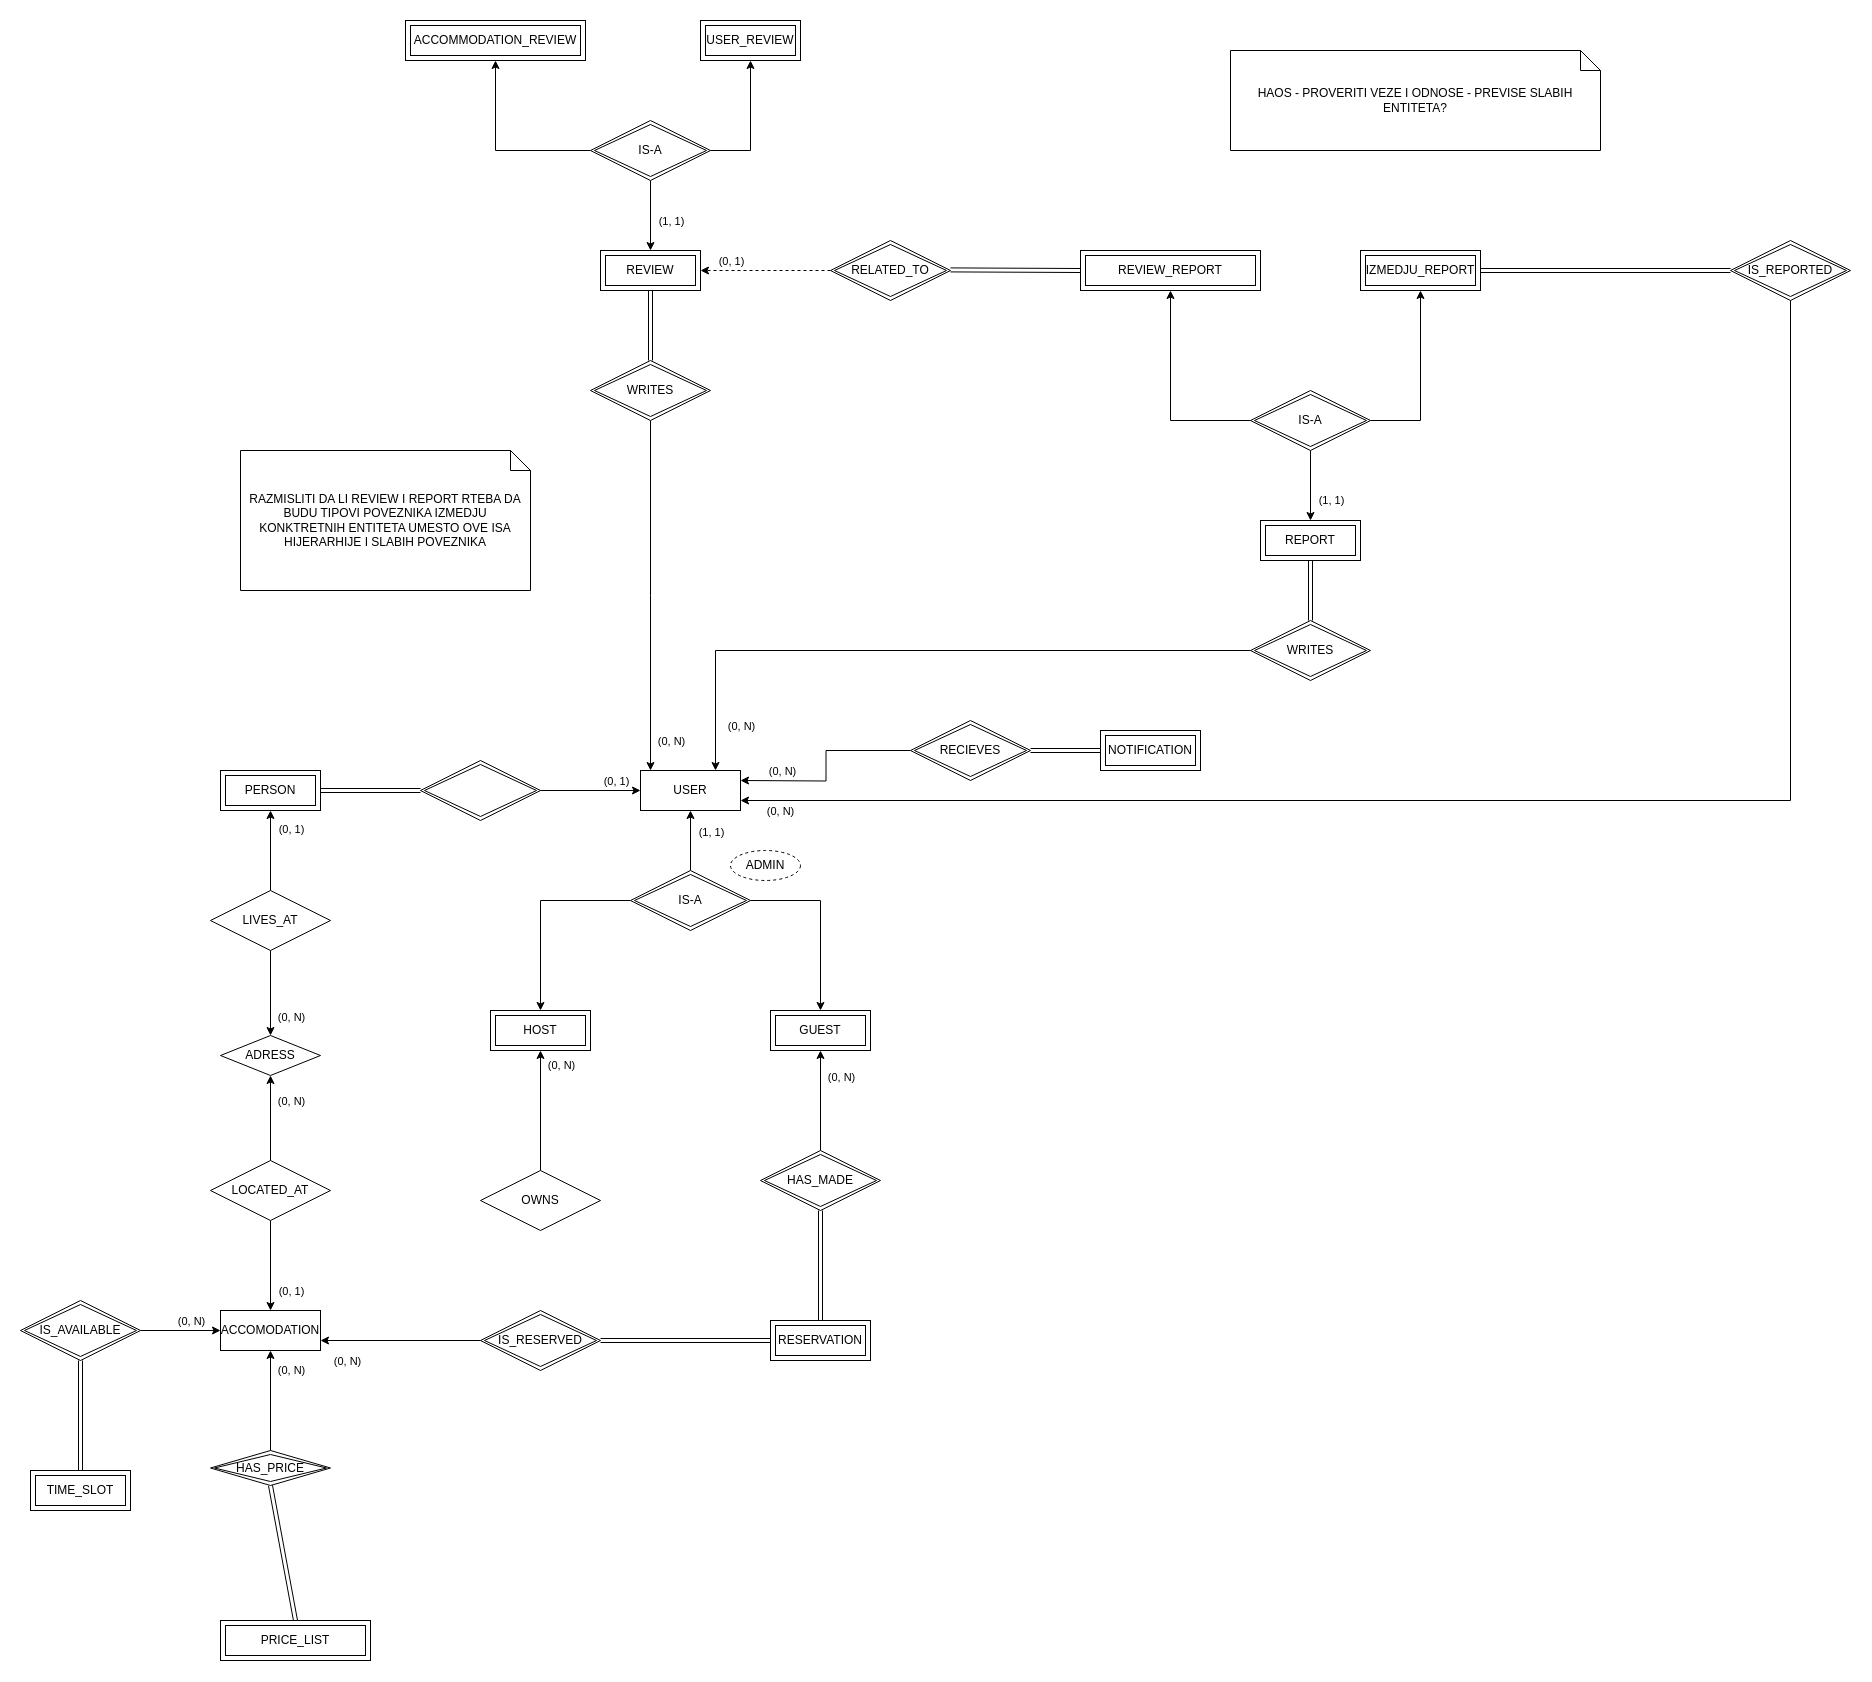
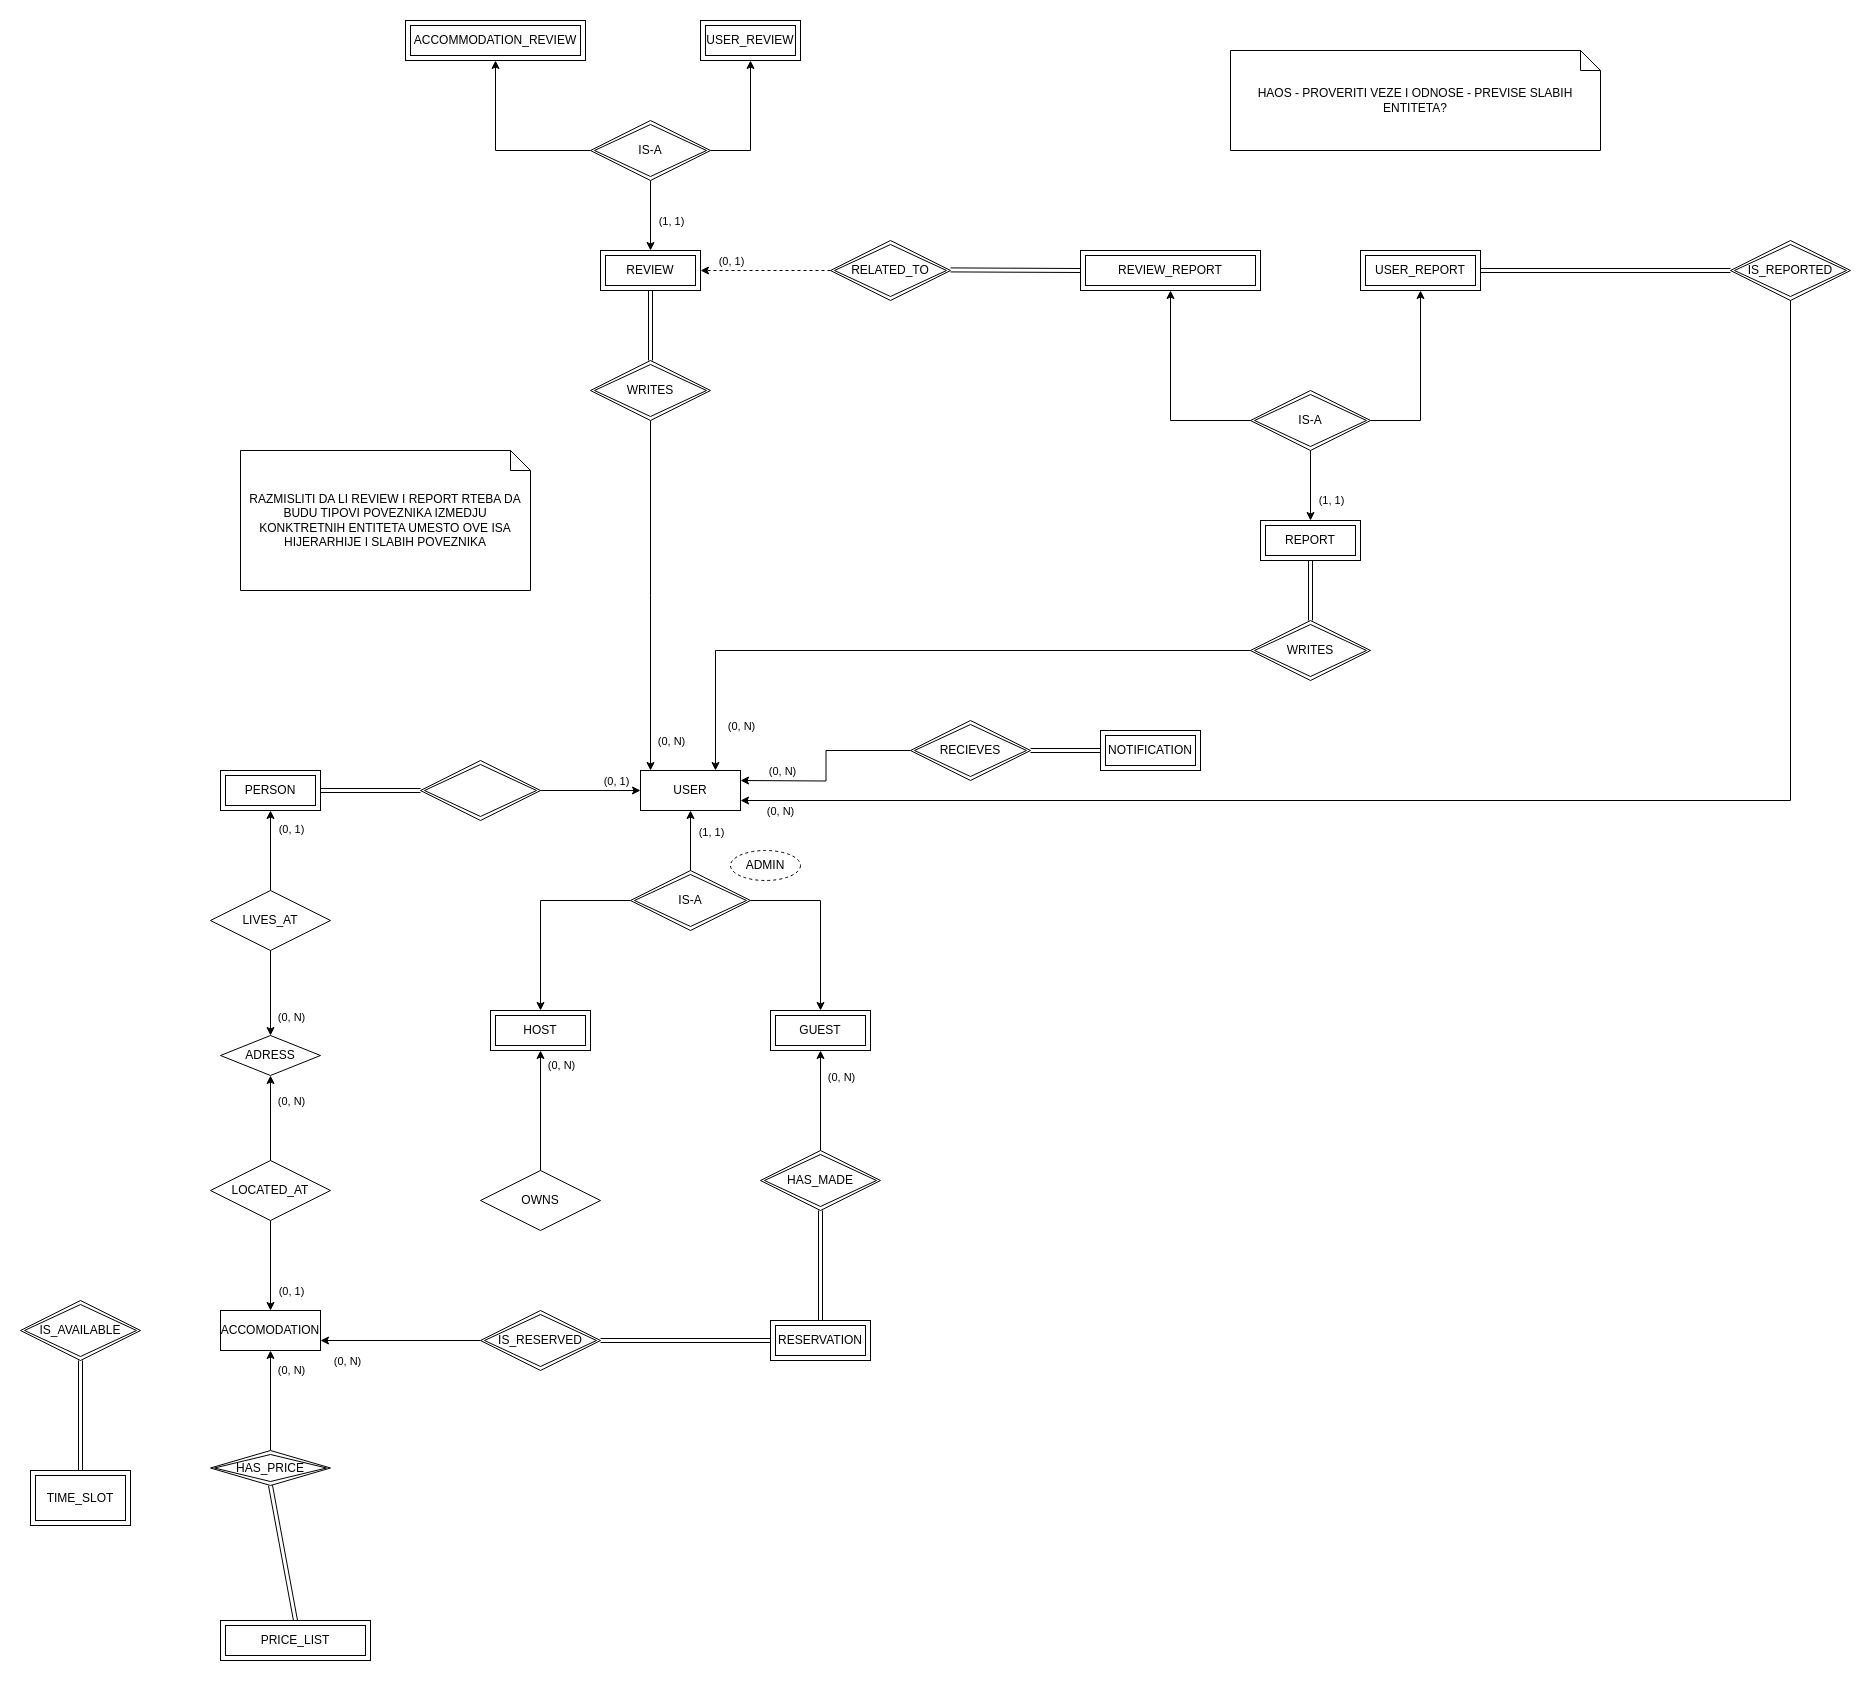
node "IZMEDJU_REPORT": label "IZMEDJU_REPORT" -> "USER_REPORT"
edge "IS_AVAILABLE" -> "ACCOMODATION": removed, label "(0, N)"
node "TIME_SLOT": size 100x40 -> 100x55
